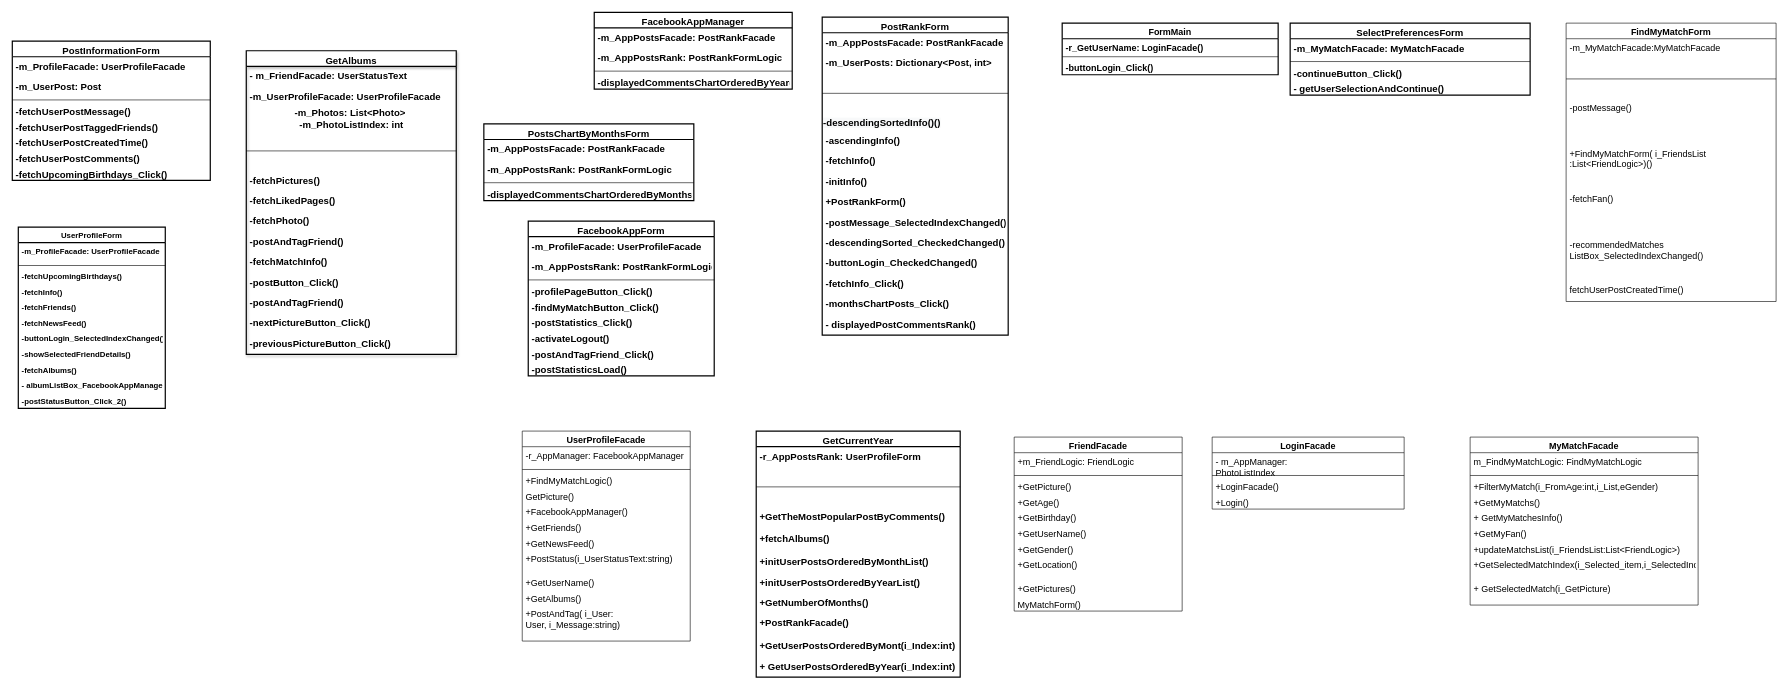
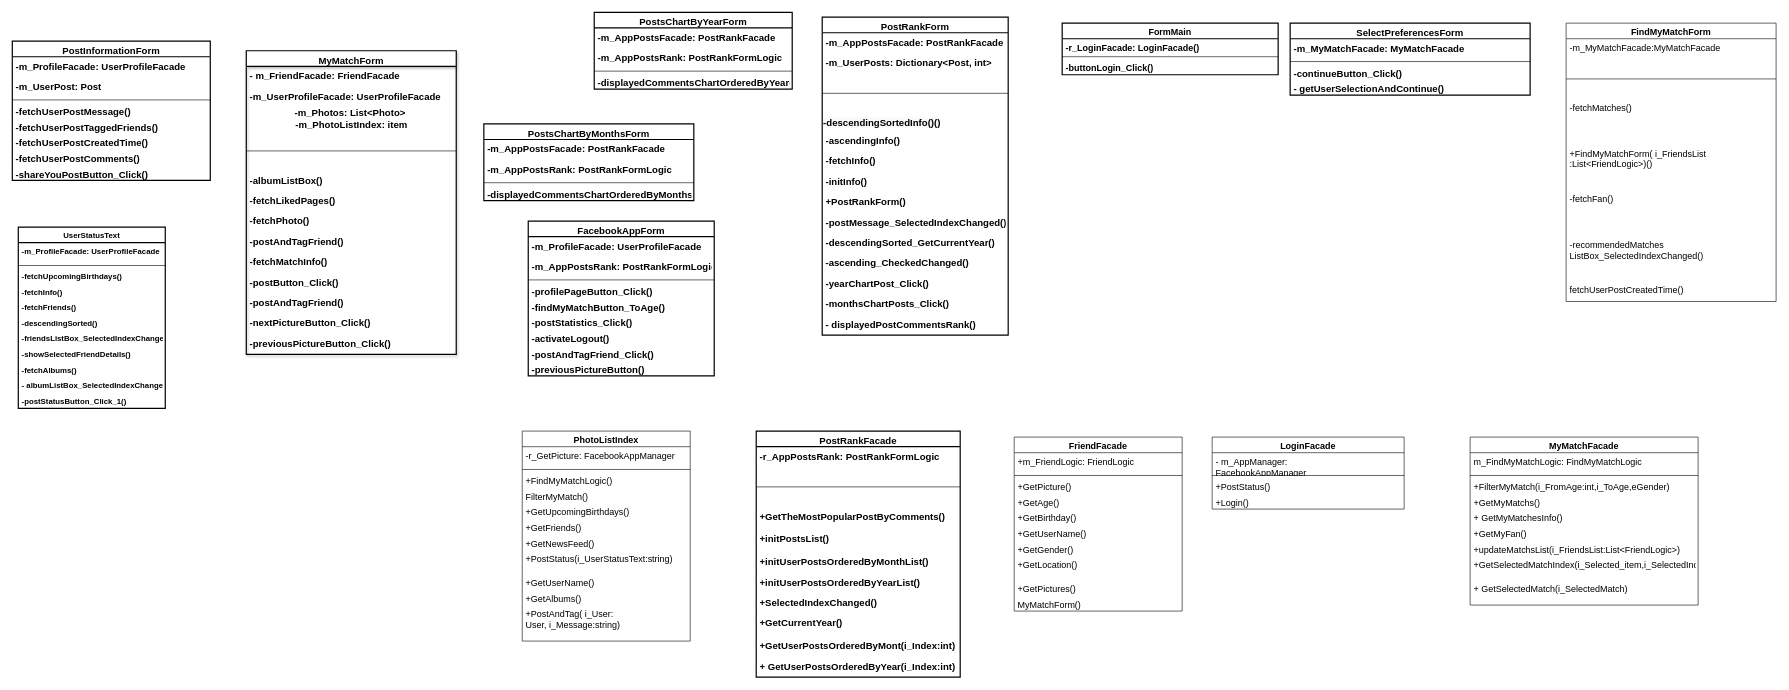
node "FacebookAppManager": label "FacebookAppManager" -> "PostsChartByYearForm"
node "-r_GetUserName: LoginFacade()": label "-r_GetUserName: LoginFacade()" -> "-r_LoginFacade: LoginFacade()"
node "GetAlbums": label "GetAlbums" -> "MyMatchForm"
node "- m_FriendFacade: UserStatusText": label "- m_FriendFacade: UserStatusText" -> "- m_FriendFacade: FriendFacade"
node "-postMessage()": label "-postMessage()" -> "-fetchMatches()"
node "-m_PhotoListIndex: int": label "-m_PhotoListIndex: int" -> "-m_PhotoListIndex: item"
node "-fetchUpcomingBirthdays_Click()": label "-fetchUpcomingBirthdays_Click()" -> "-shareYouPostButton_Click()"
node "-fetchPictures()": label "-fetchPictures()" -> "-albumListBox()"
node "UserProfileForm": label "UserProfileForm" -> "UserStatusText"
node "-descendingSorted_CheckedChanged()": label "-descendingSorted_CheckedChanged()" -> "-descendingSorted_GetCurrentYear()"
node "-buttonLogin_CheckedChanged()": label "-buttonLogin_CheckedChanged()" -> "-ascending_CheckedChanged()"
node "-fetchInfo_Click()": label "-fetchInfo_Click()" -> "-yearChartPost_Click()"
node "-findMyMatchButton_Click()": label "-findMyMatchButton_Click()" -> "-findMyMatchButton_ToAge()"
node "-fetchNewsFeed()": label "-fetchNewsFeed()" -> "-descendingSorted()"
node "-buttonLogin_SelectedIndexChanged()": label "-buttonLogin_SelectedIndexChanged()" -> "-friendsListBox_SelectedIndexChanged()"
node "-postStatisticsLoad()": label "-postStatisticsLoad()" -> "-previousPictureButton()"
node "- albumListBox_FacebookAppManager()": label "- albumListBox_FacebookAppManager()" -> "- albumListBox_SelectedIndexChanged()"
node "-postStatusButton_Click_2()": label "-postStatusButton_Click_2()" -> "-postStatusButton_Click_1()"
node "UserProfileFacade": label "UserProfileFacade" -> "PhotoListIndex"
node "GetCurrentYear": label "GetCurrentYear" -> "PostRankFacade"
node "-r_AppManager: FacebookAppManager": label "-r_AppManager: FacebookAppManager" -> "-r_GetPicture: FacebookAppManager"
node "-r_AppPostsRank: UserProfileForm": label "-r_AppPostsRank: UserProfileForm" -> "-r_AppPostsRank: PostRankFormLogic"
node "- m_AppManager: PhotoListIndex": label "- m_AppManager: PhotoListIndex" -> "- m_AppManager: FacebookAppManager"
node "+LoginFacade()": label "+LoginFacade()" -> "+PostStatus()"
node "+FilterMyMatch(i_FromAge:int,i_List,eGender)": label "+FilterMyMatch(i_FromAge:int,i_List,eGender)" -> "+FilterMyMatch(i_FromAge:int,i_ToAge,eGender)"
node "GetPicture()": label "GetPicture()" -> "FilterMyMatch()"
node "+FacebookAppManager()": label "+FacebookAppManager()" -> "+GetUpcomingBirthdays()"
node "+fetchAlbums()": label "+fetchAlbums()" -> "+initPostsList()"
node "+ GetSelectedMatch(i_GetPicture)": label "+ GetSelectedMatch(i_GetPicture)" -> "+ GetSelectedMatch(i_SelectedMatch)"
node "+GetNumberOfMonths()": label "+GetNumberOfMonths()" -> "+SelectedIndexChanged()"
node "+PostRankFacade()": label "+PostRankFacade()" -> "+GetCurrentYear()"
